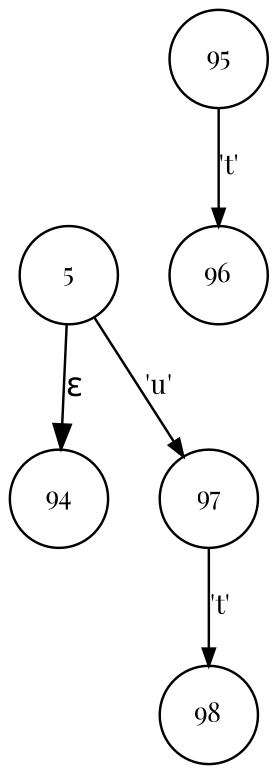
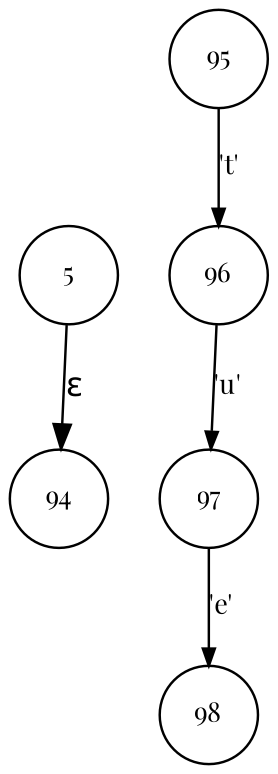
edge "5" -> "97": now "96" -> "97"
edge "97" -> "98": label "'t'" -> "'e'"
